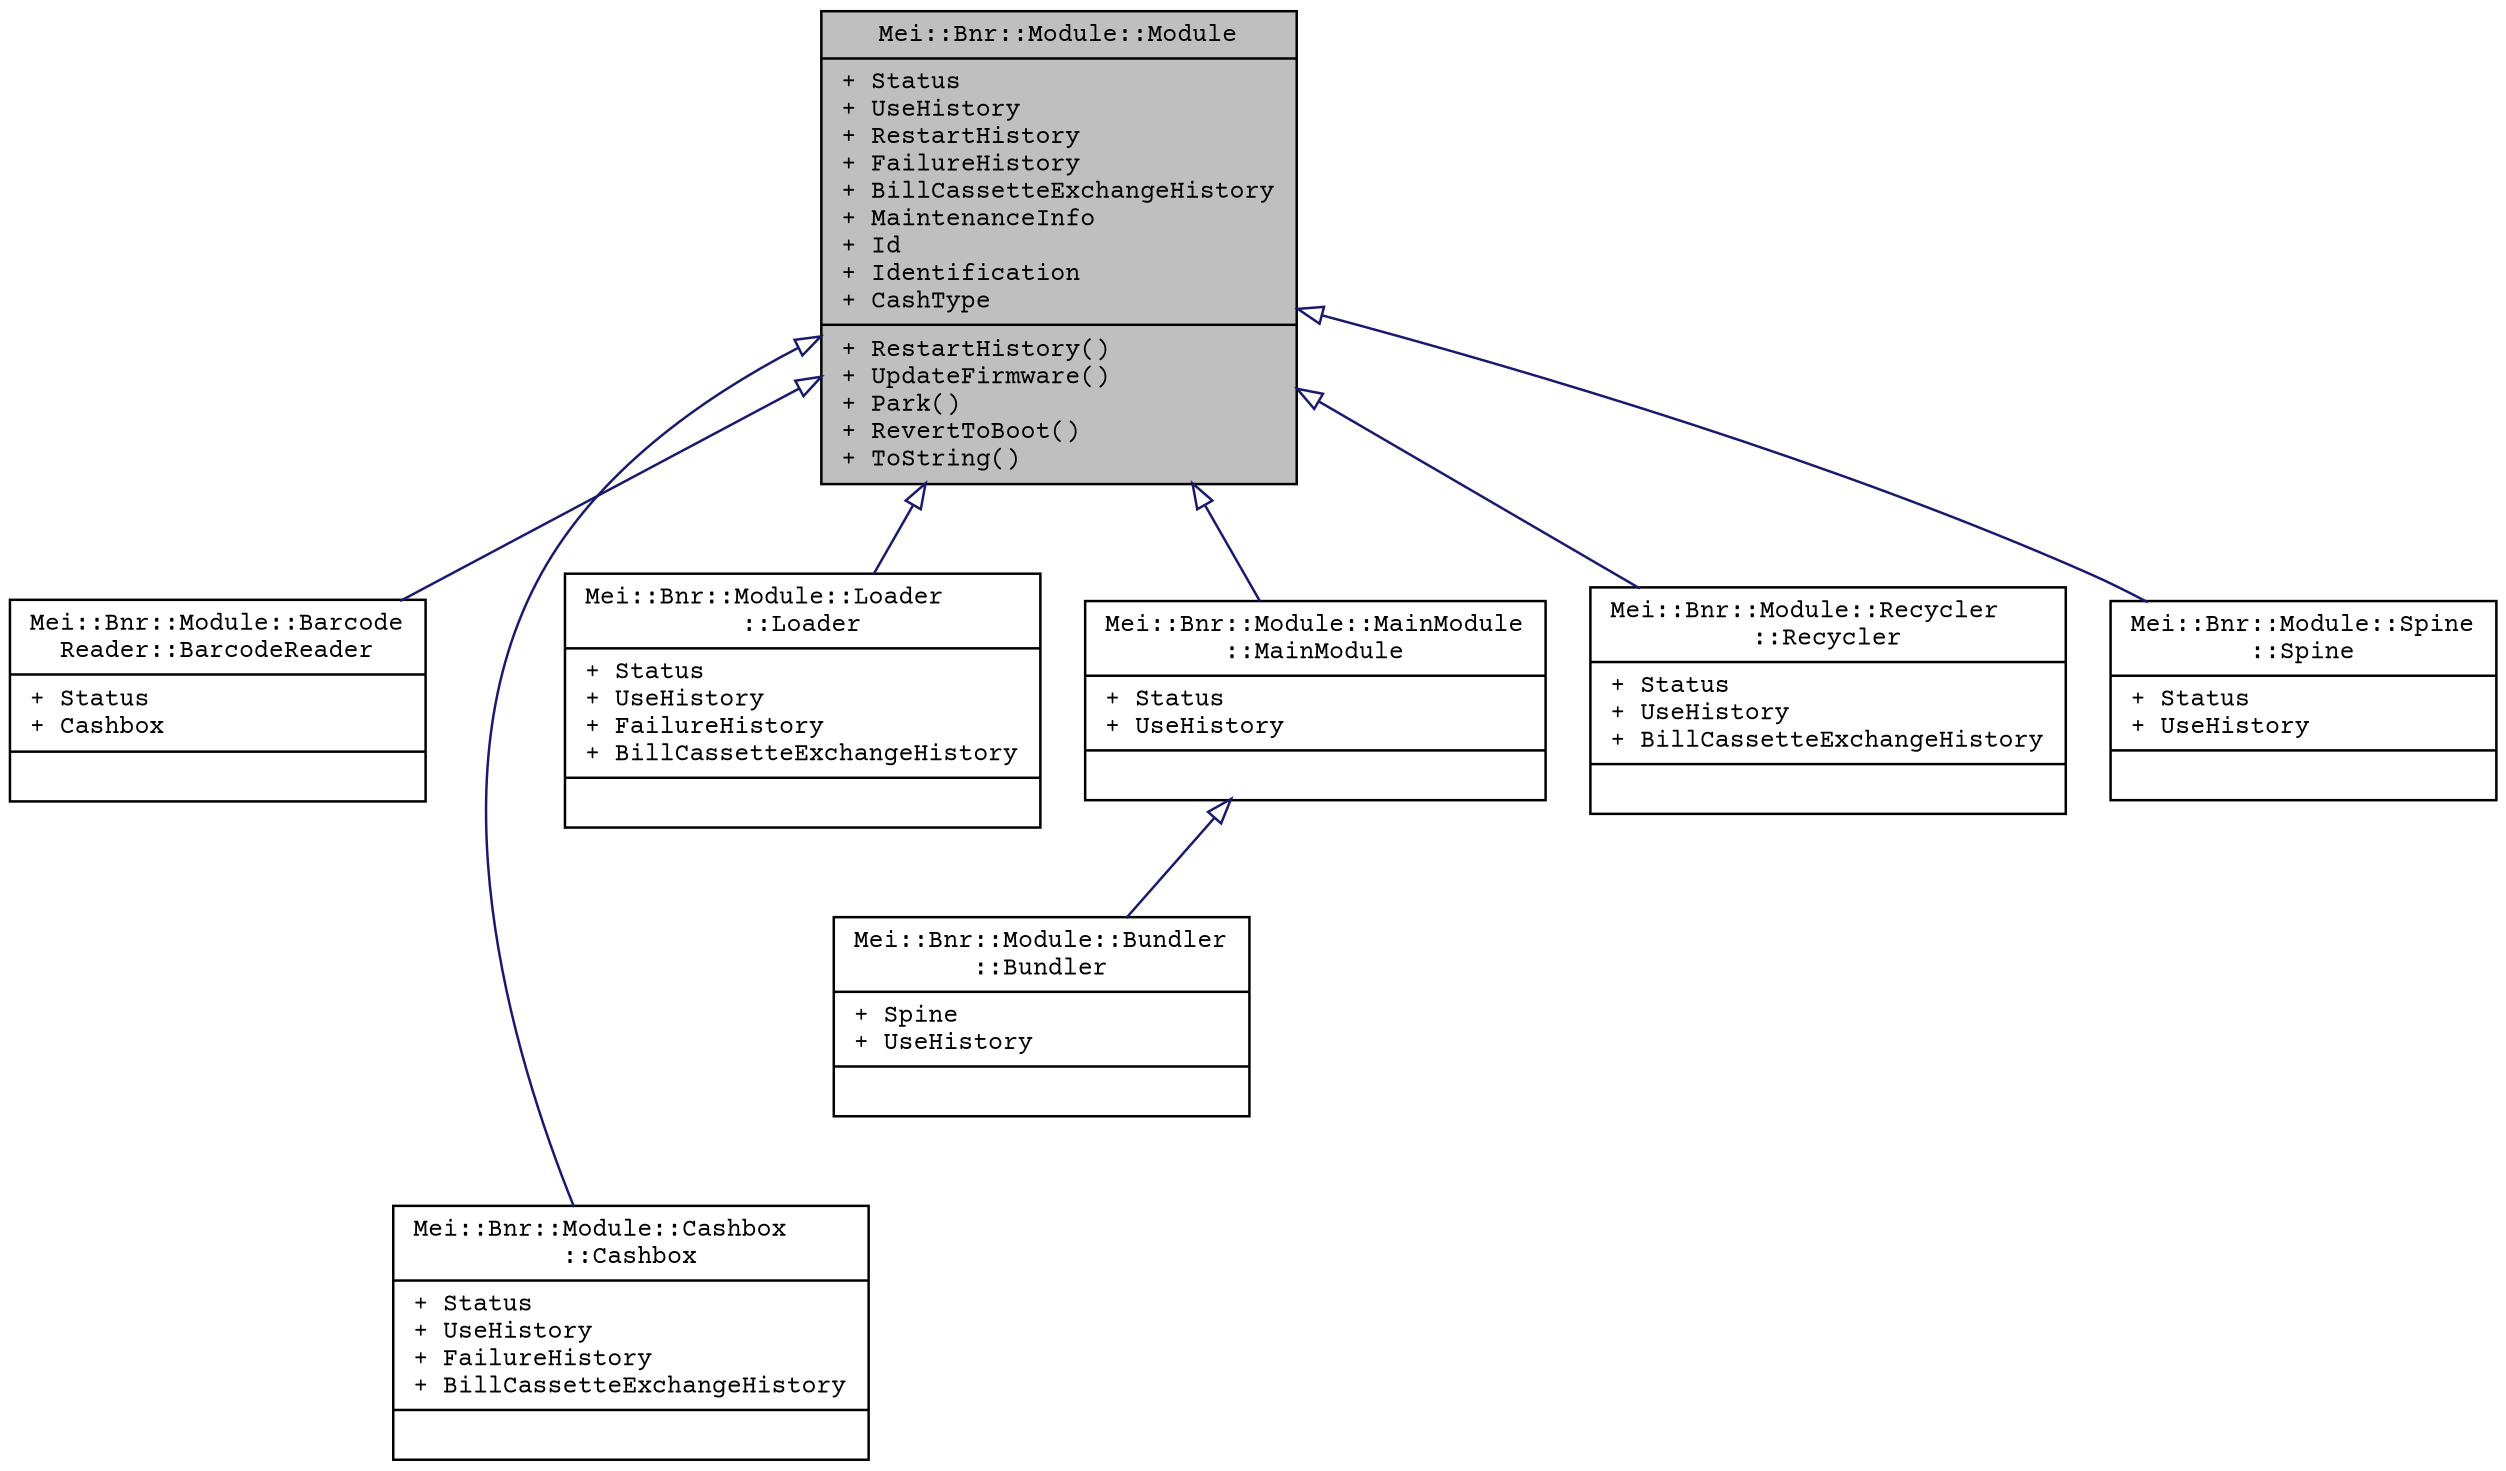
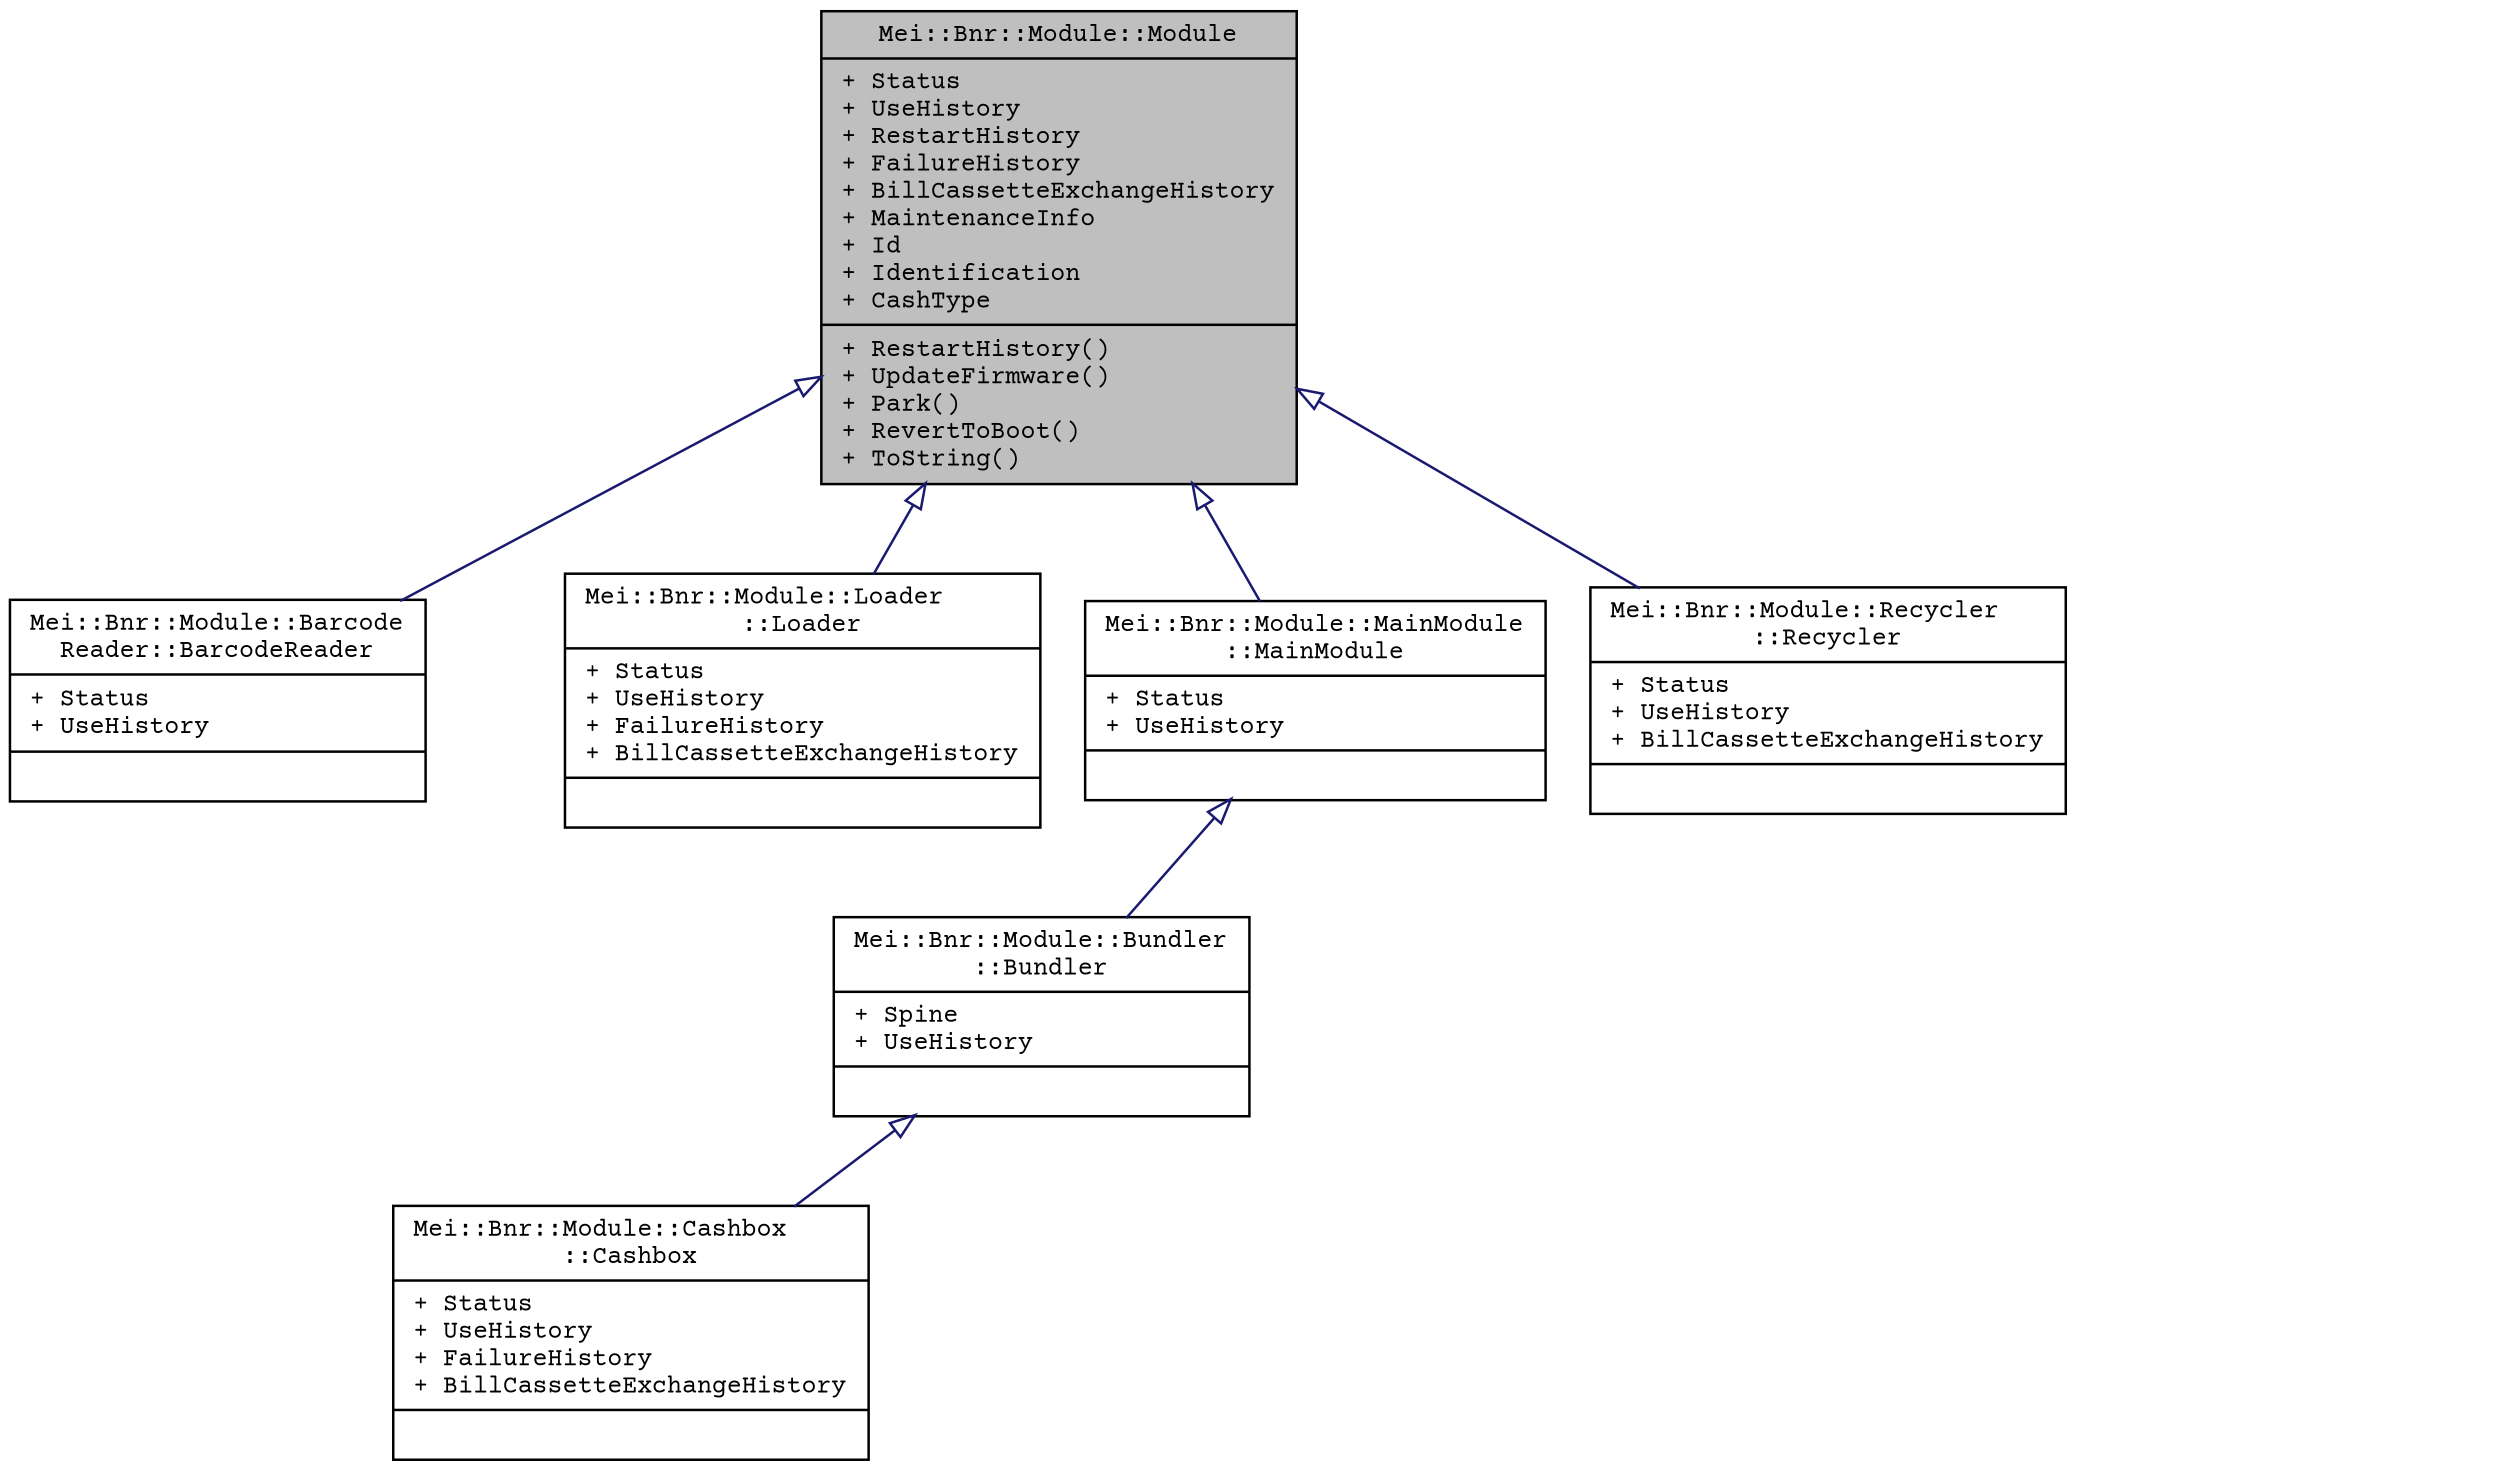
node "Mei::Bnr::Module::Spine": removed
edge "Mei::Bnr::Module::Cashbox" -> "Mei::Bnr::Module::Module": now "Mei::Bnr::Module::Cashbox" -> "Mei::Bnr::Module::Bundler"
node "Mei::Bnr::Module::Barcode": text "+ Cashbox" -> "+ UseHistory"
